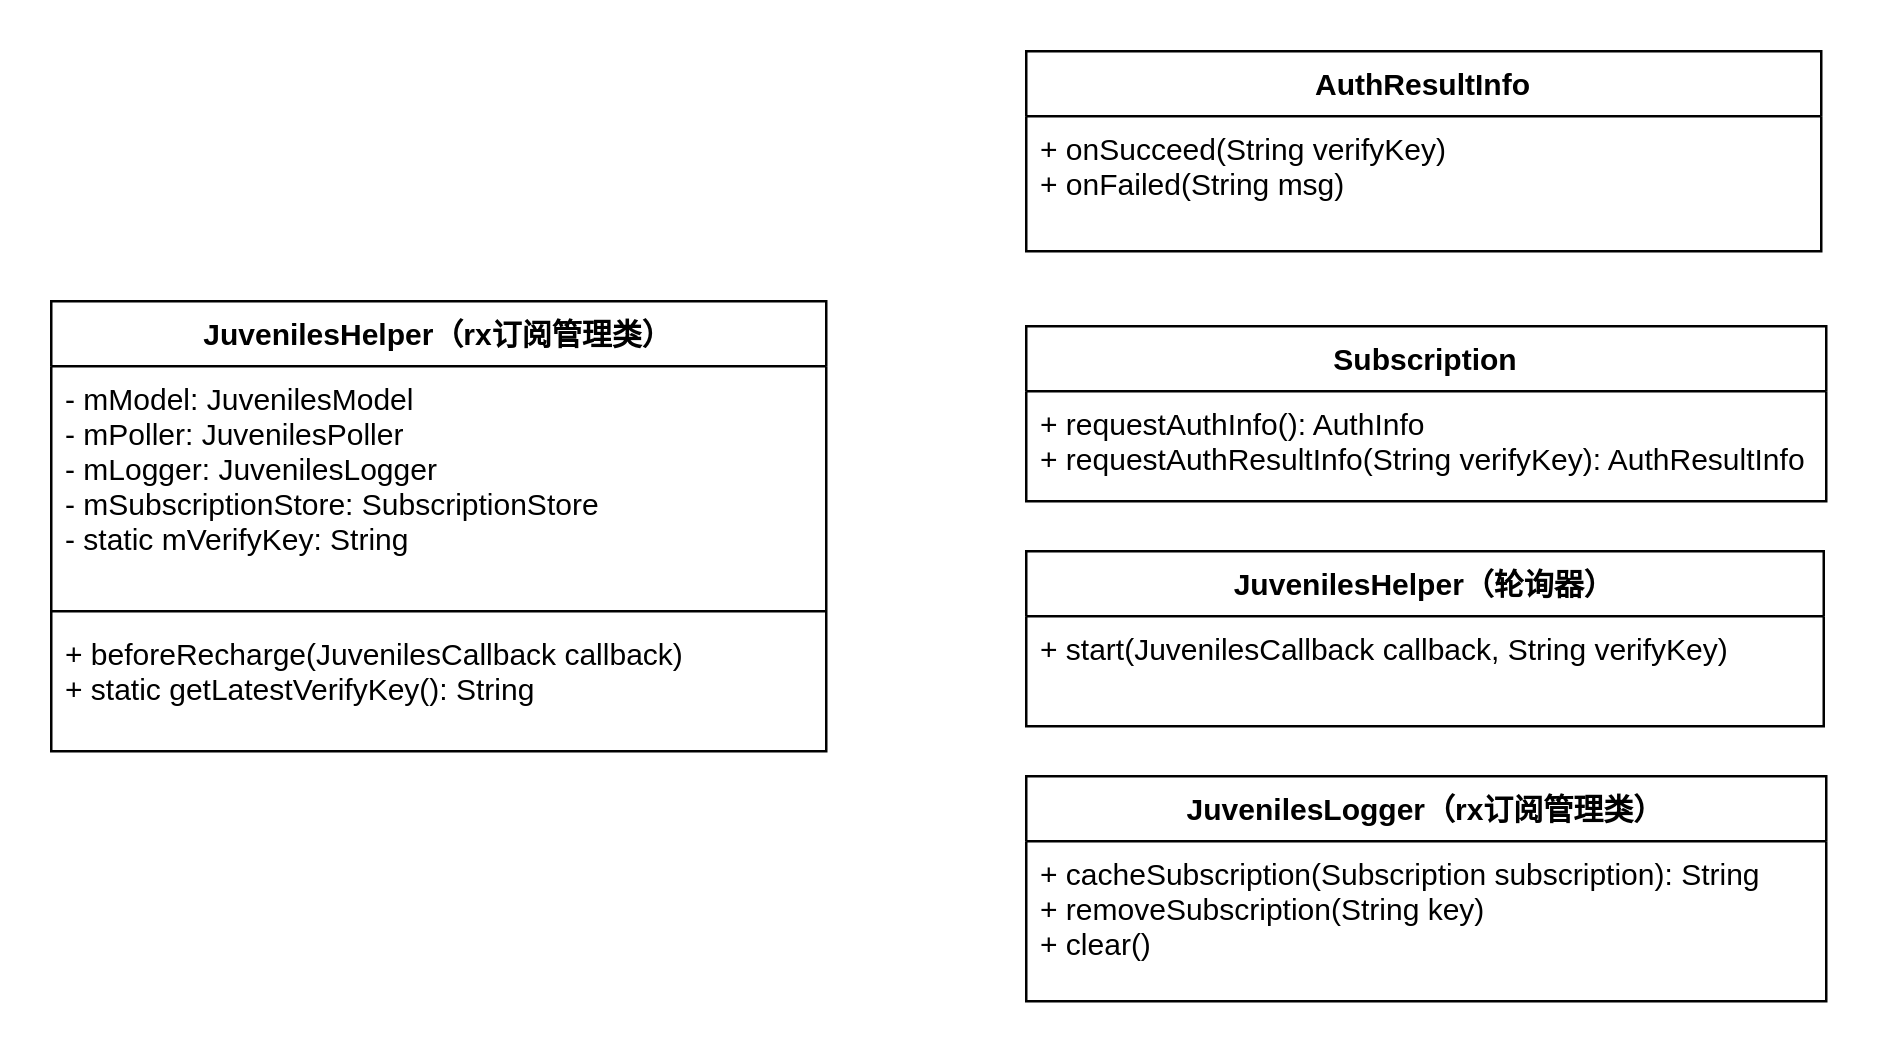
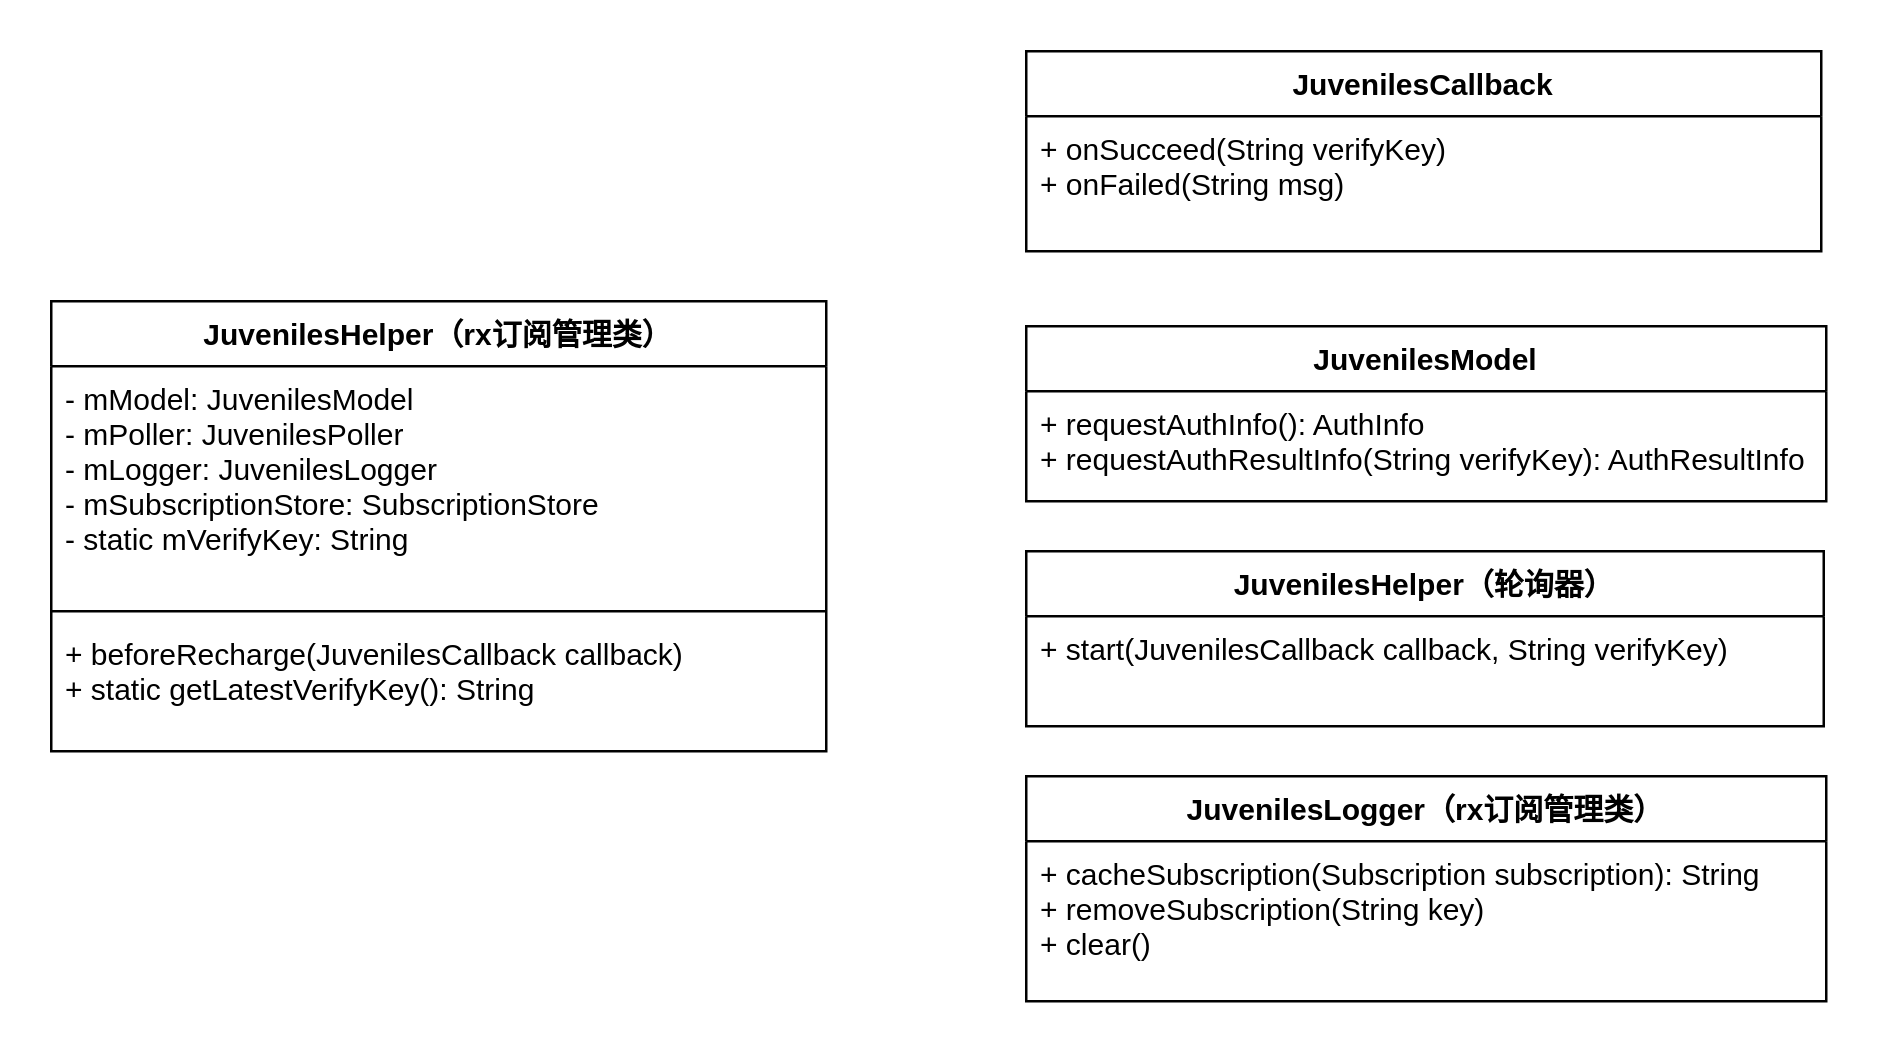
node "AuthResultInfo": label "AuthResultInfo" -> "JuvenilesCallback"
node "Subscription": label "Subscription" -> "JuvenilesModel"
